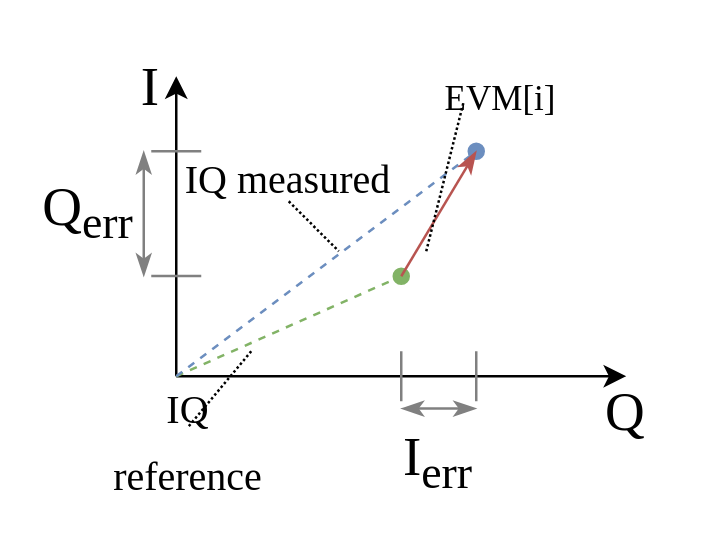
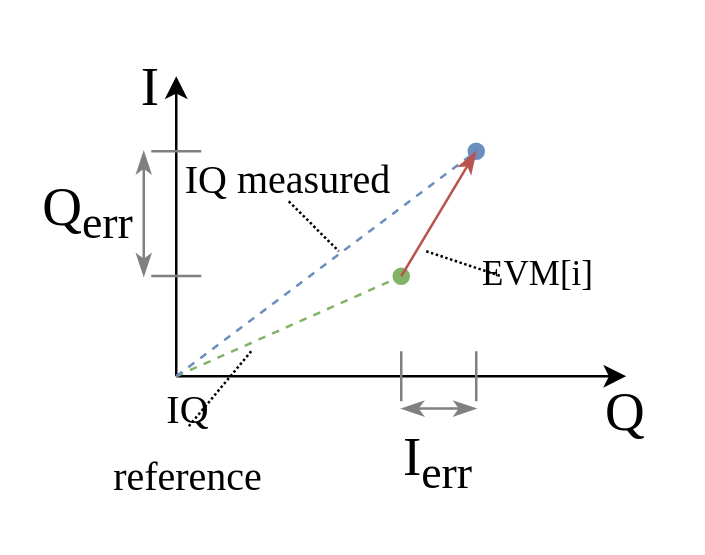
node "EVM[i]": moved (501, 101) -> (539, 276)
